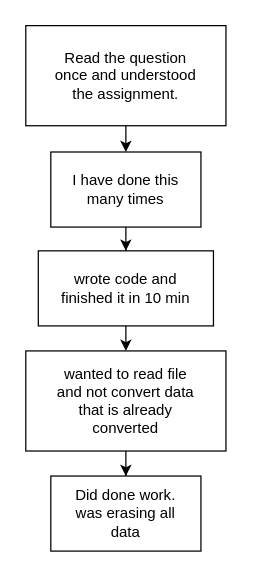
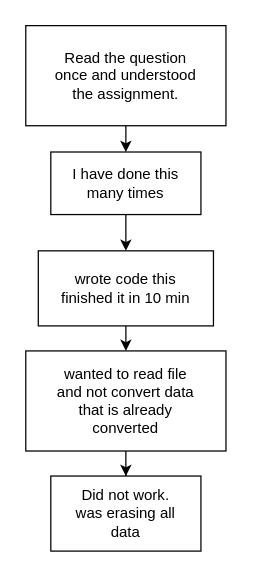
node "I have done this many times": size 150x75 -> 150x63
node "wrote code and finished it in 10 min": label "wrote code and finished it in 10 min" -> "wrote code this finished it in 10 min"
node "Did done work. was erasing all data": label "Did done work. was erasing all data" -> "Did not work. was erasing all data"
